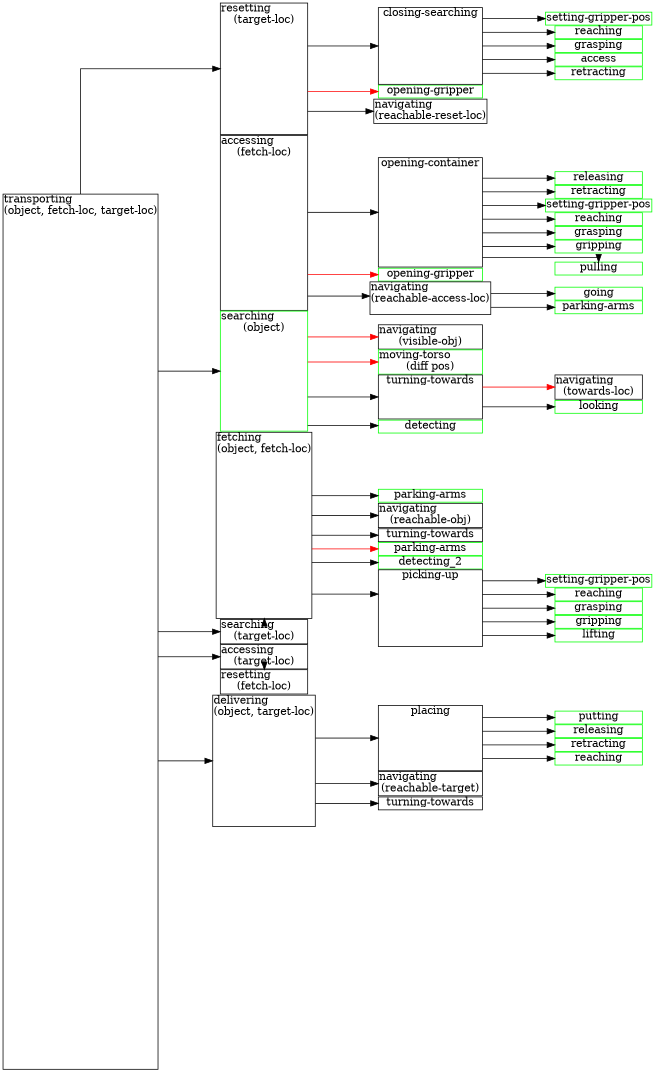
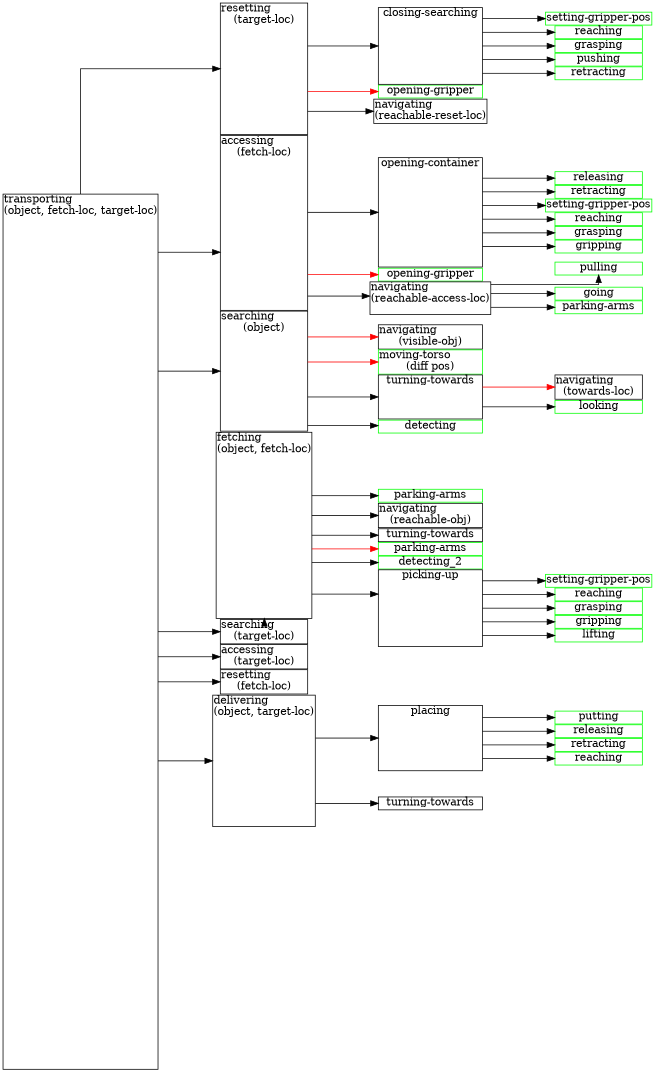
node "access": label "access" -> "pushing"
edge "transporting (object, fetch-loc, target-loc)" -> "accessing (fetch-loc)": added
edge "opening-container" -> "pulling": now "navigating (reachable-access-loc)" -> "pulling"
node "searching (object)": color Green -> black
edge "accessing (target-loc)" -> "resetting (fetch-loc)": now "transporting (object, fetch-loc, target-loc)" -> "resetting (fetch-loc)"
node "navigating (reachable-target)": removed
